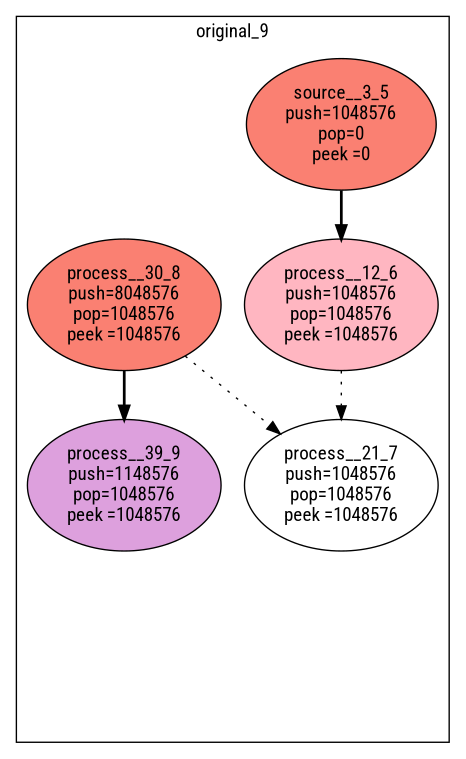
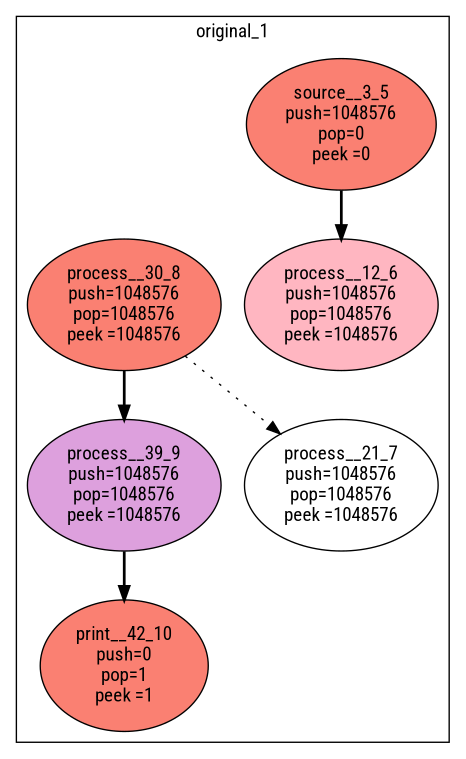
cluster "original_9": label "original_9" -> "original_1"
node "process__30_8 push=8048576 pop=1048576 peek =1048576": label "process__30_8 push=8048576 pop=1048576 peek =1048576" -> "process__30_8 push=1048576 pop=1048576 peek =1048576"
edge "process__12_6 push=1048576 pop=1048576 peek =1048576" -> "process__21_7 push=1048576 pop=1048576 peek =1048576": removed
node "process__39_9 push=1148576 pop=1048576 peek =1048576": label "process__39_9 push=1148576 pop=1048576 peek =1048576" -> "process__39_9 push=1048576 pop=1048576 peek =1048576"
node "print__42_10 push=0 pop=1 peek =1": added
